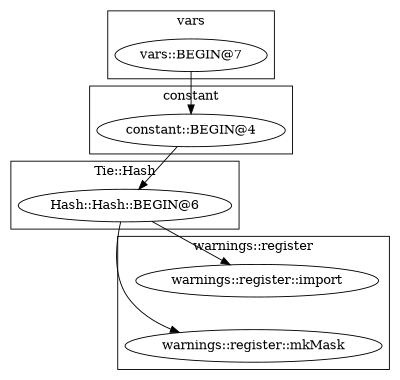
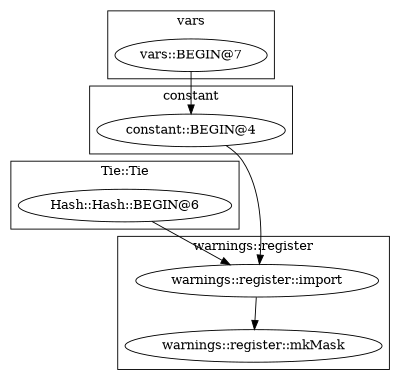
edge "constant::BEGIN@4" -> "Hash::Hash::BEGIN@6": now "constant::BEGIN@4" -> "warnings::register::import"
cluster "Tie::Hash": label "Tie::Hash" -> "Tie::Tie"
edge "Hash::Hash::BEGIN@6" -> "warnings::register::mkMask": now "warnings::register::import" -> "warnings::register::mkMask"
